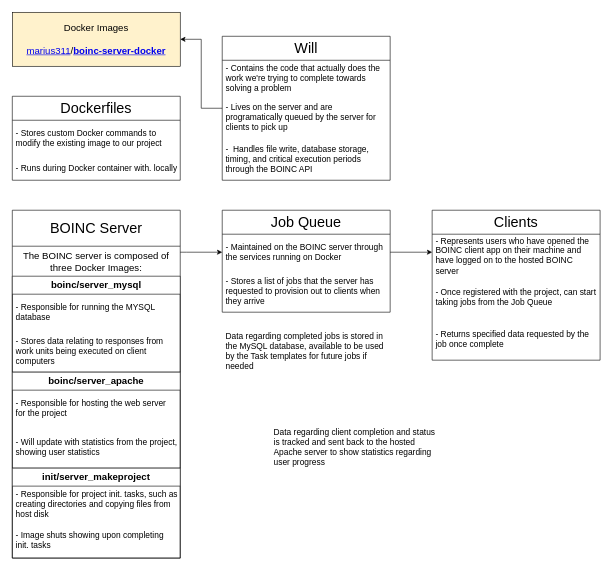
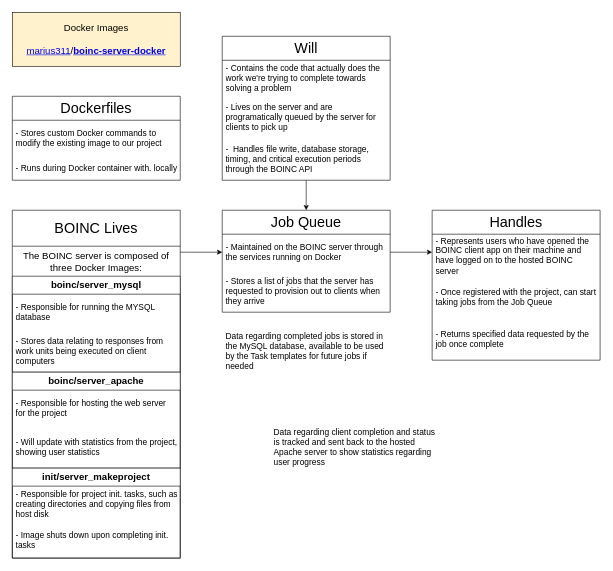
edge "Will" -> "Docker Images marius311/boinc-server-docker": now "Will" -> "Job Queue"
node "Clients": label "Clients" -> "Handles"
node "BOINC Server": label "BOINC Server" -> "BOINC Lives"
node "- Image shuts showing upon completing init. tasks": label "- Image shuts showing upon completing init. tasks" -> "- Image shuts down upon completing init. tasks"
